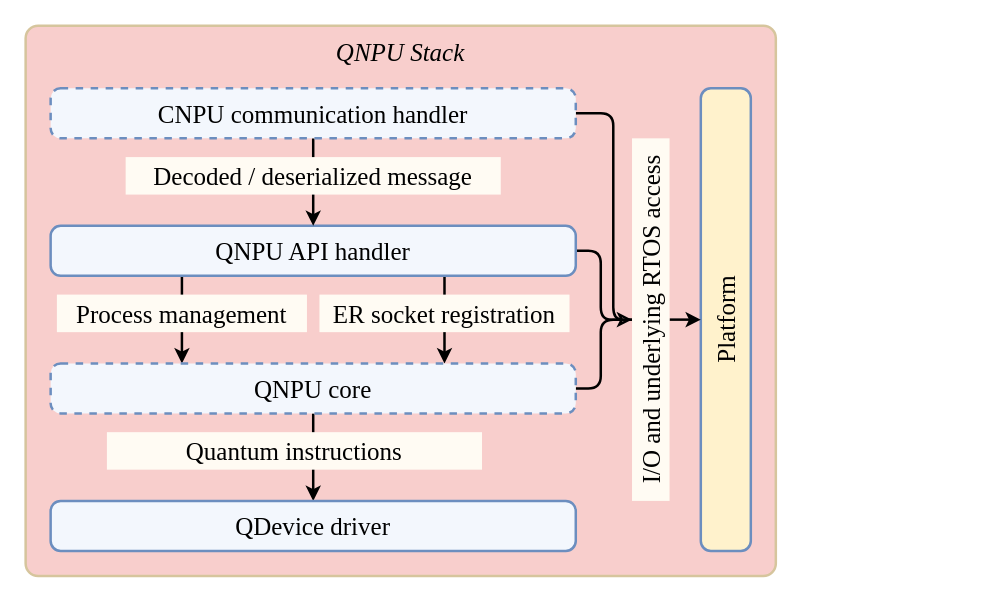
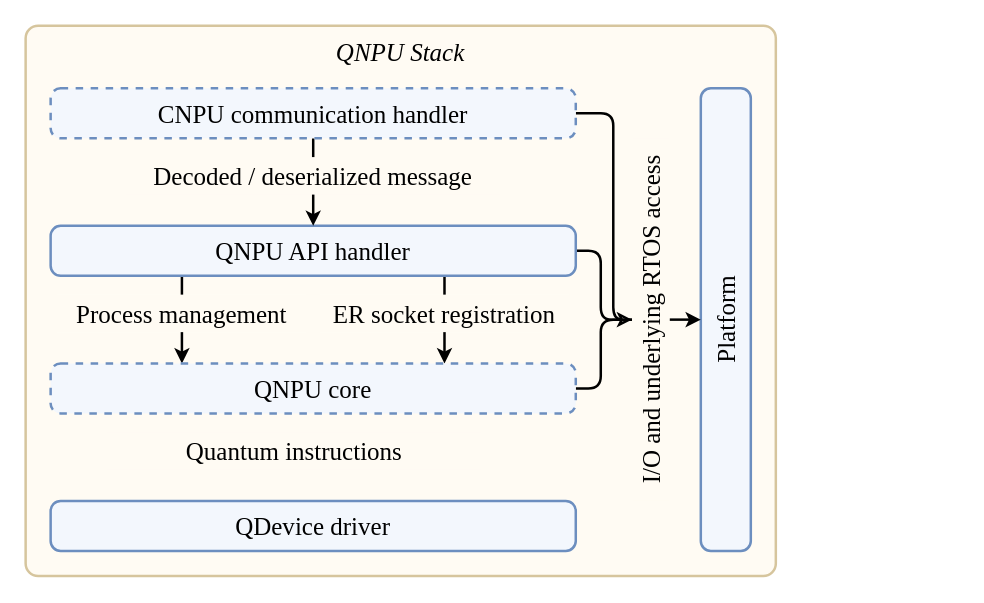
node "QNPU Stack": fillcolor #f8cecc -> #fffbf3
node "Platform": fillcolor #fff2cc -> #f3f7fd
edge "QNPU core" -> "QDevice driver": removed
